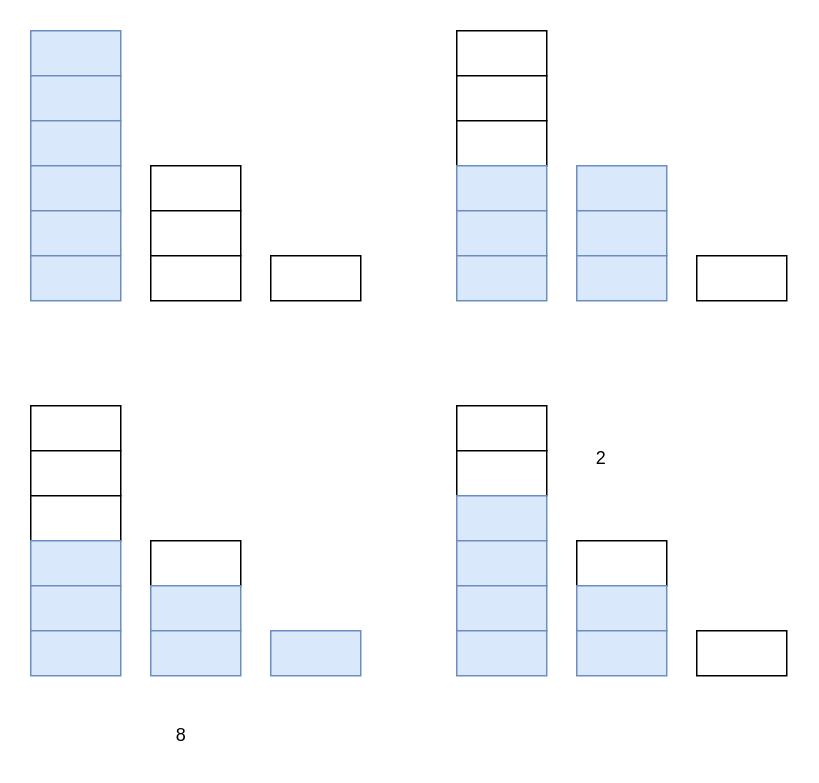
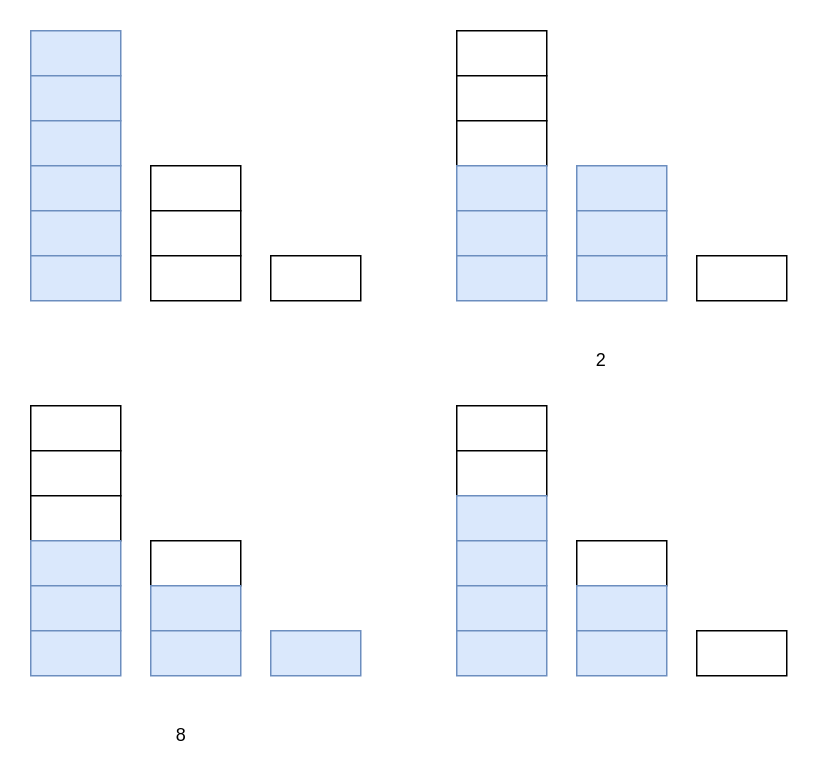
node "2": moved (601, 458) -> (601, 361)
